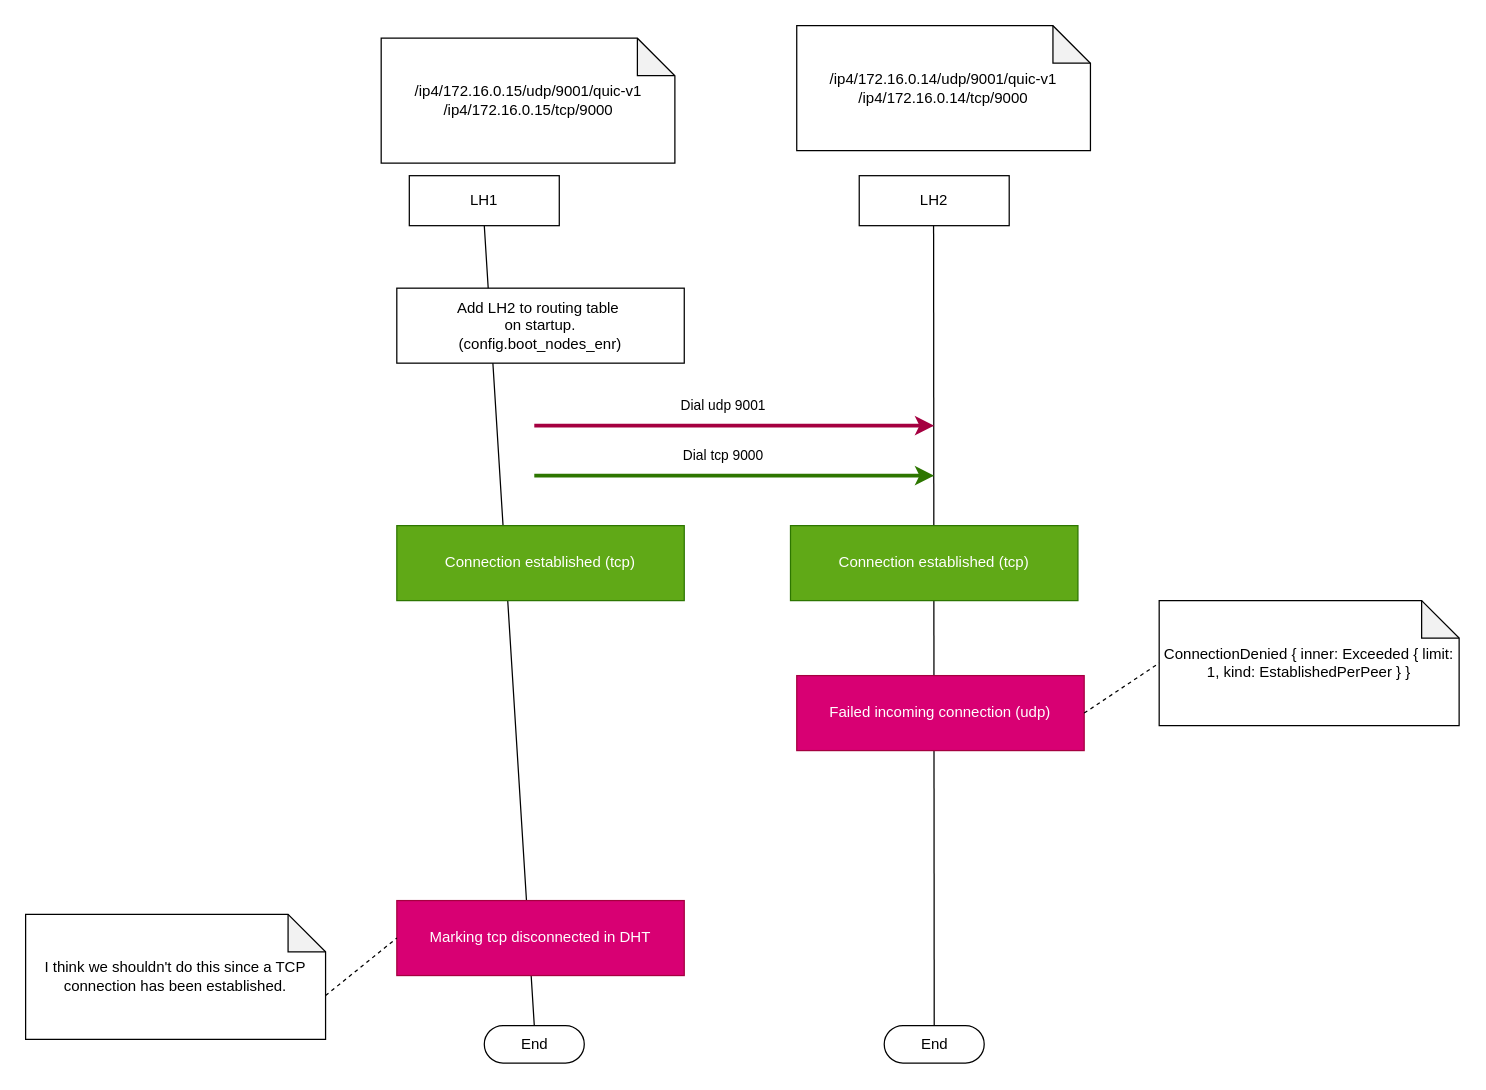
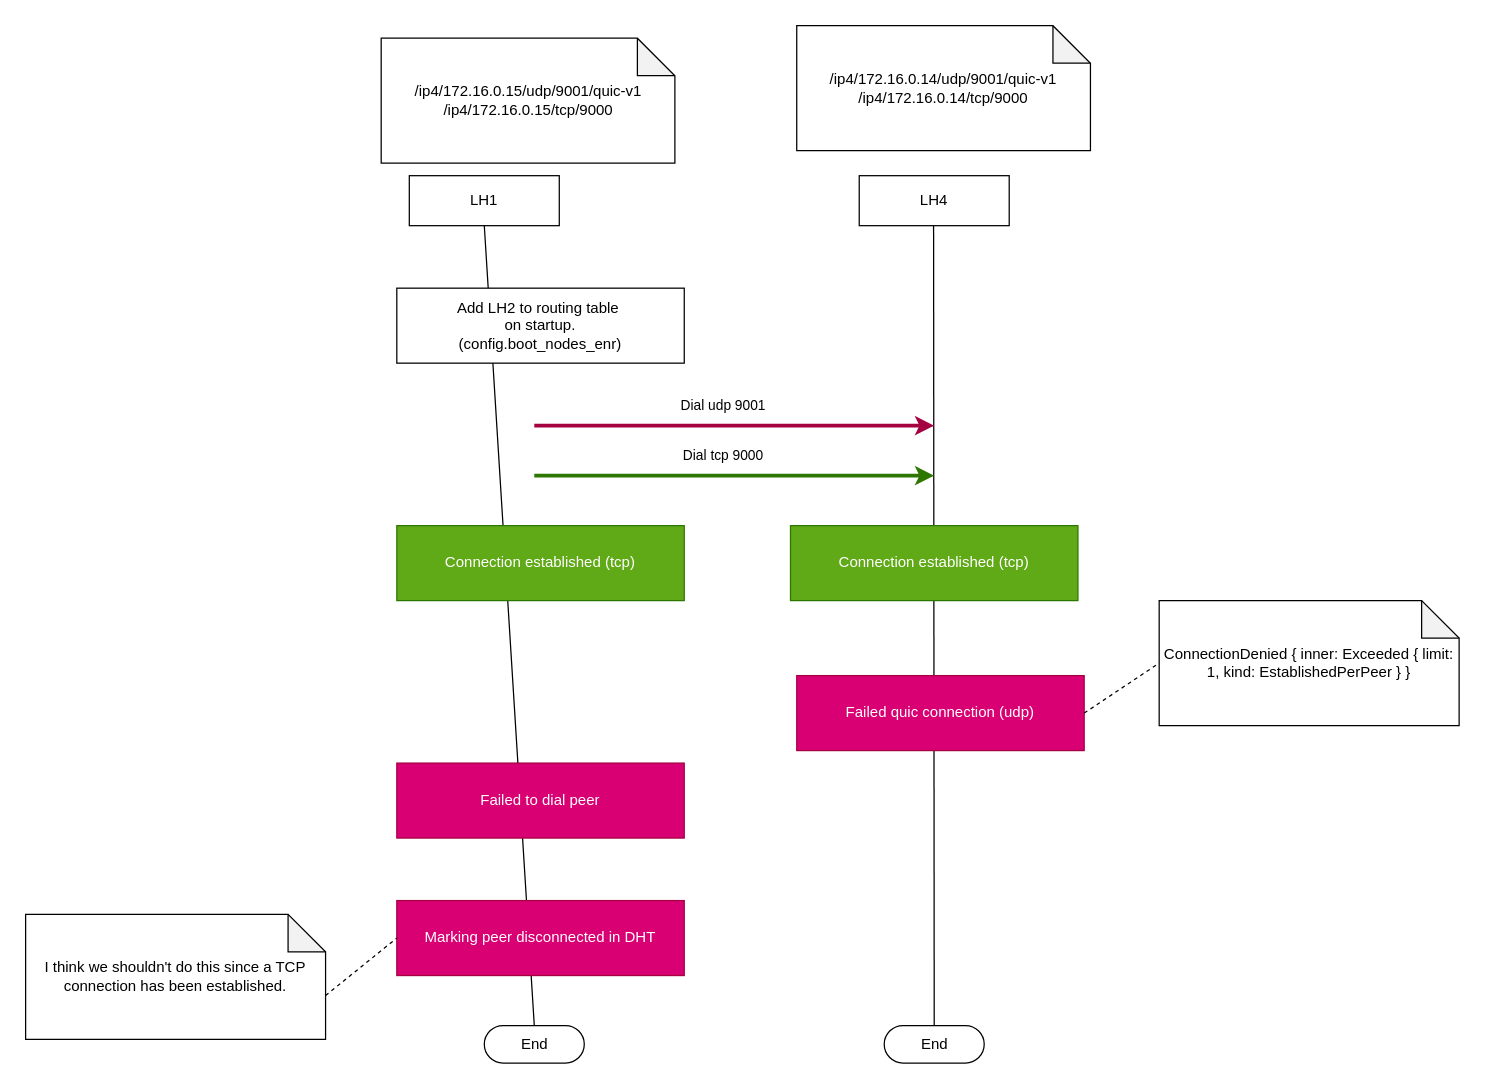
node "LH2": label "LH2" -> "LH4"
node "Failed incoming connection (udp)": label "Failed incoming connection (udp)" -> "Failed quic connection (udp)"
node "Failed to dial peer": added
node "Marking tcp disconnected in DHT": label "Marking tcp disconnected in DHT" -> "Marking peer disconnected in DHT"
